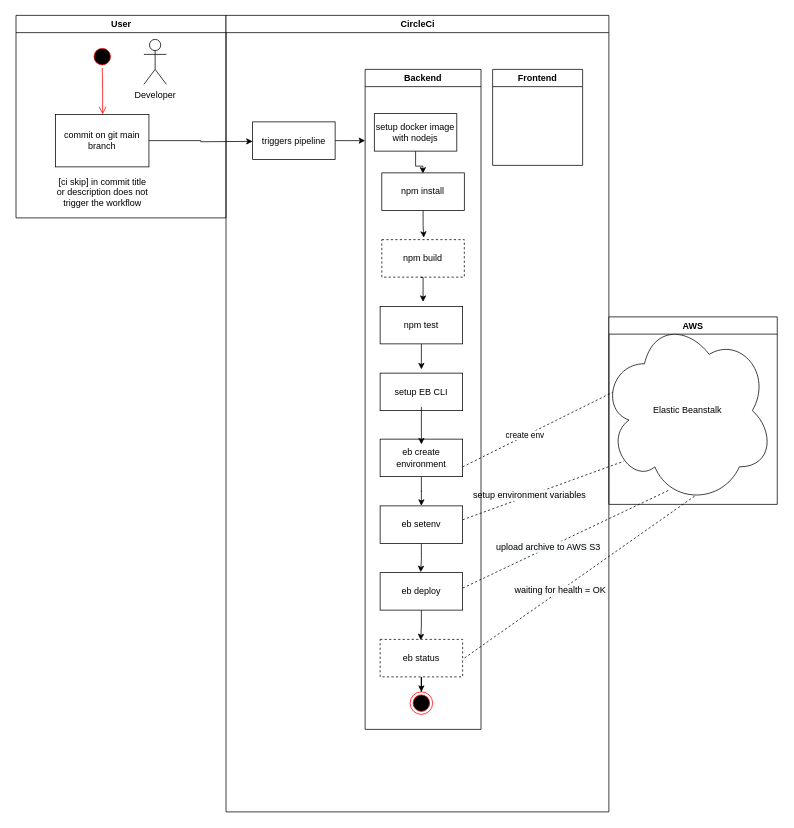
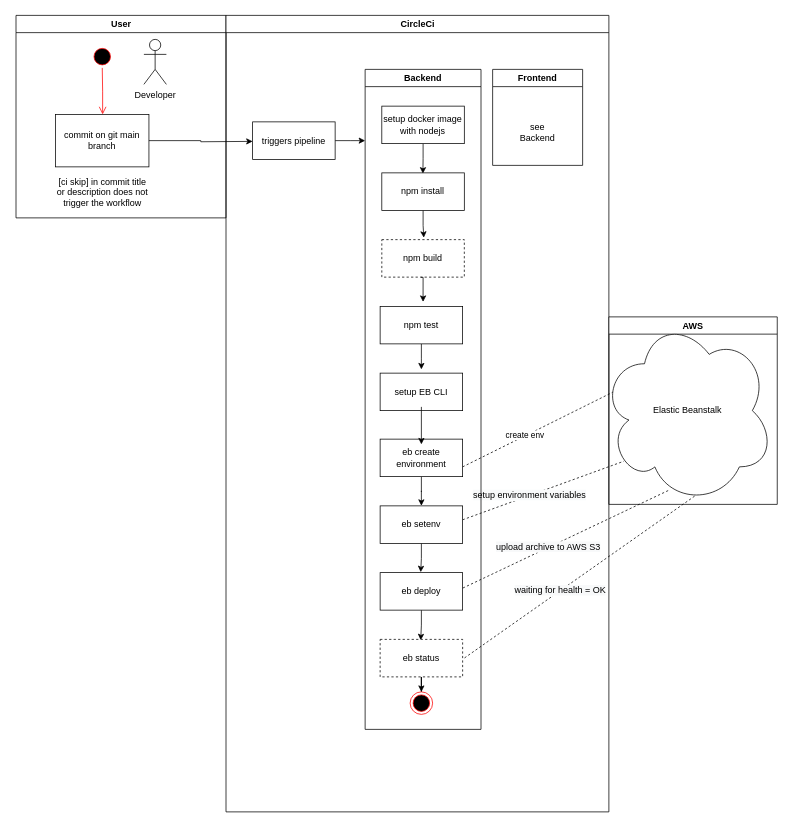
node "setup docker image with nodejs": moved (415, 132) -> (423, 125)
node "see Backend": added
